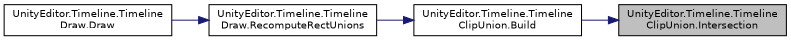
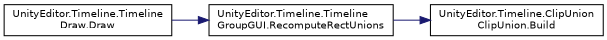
node "UnityEditor.Timeline.Timeline Draw.RecomputeRectUnions": label "UnityEditor.Timeline.Timeline Draw.RecomputeRectUnions" -> "UnityEditor.Timeline.Timeline GroupGUI.RecomputeRectUnions"
node "UnityEditor.Timeline.Timeline ClipUnion.Build": label "UnityEditor.Timeline.Timeline ClipUnion.Build" -> "UnityEditor.Timeline.ClipUnion ClipUnion.Build"
node "UnityEditor.Timeline.Timeline ClipUnion.Intersection": removed
